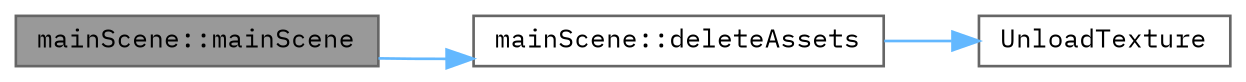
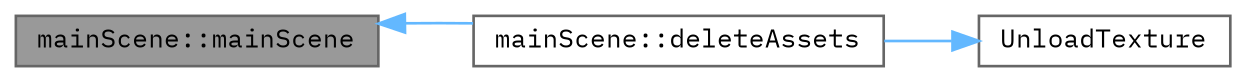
edge "mainScene::mainScene" -> "mainScene::deleteAssets": reversed
